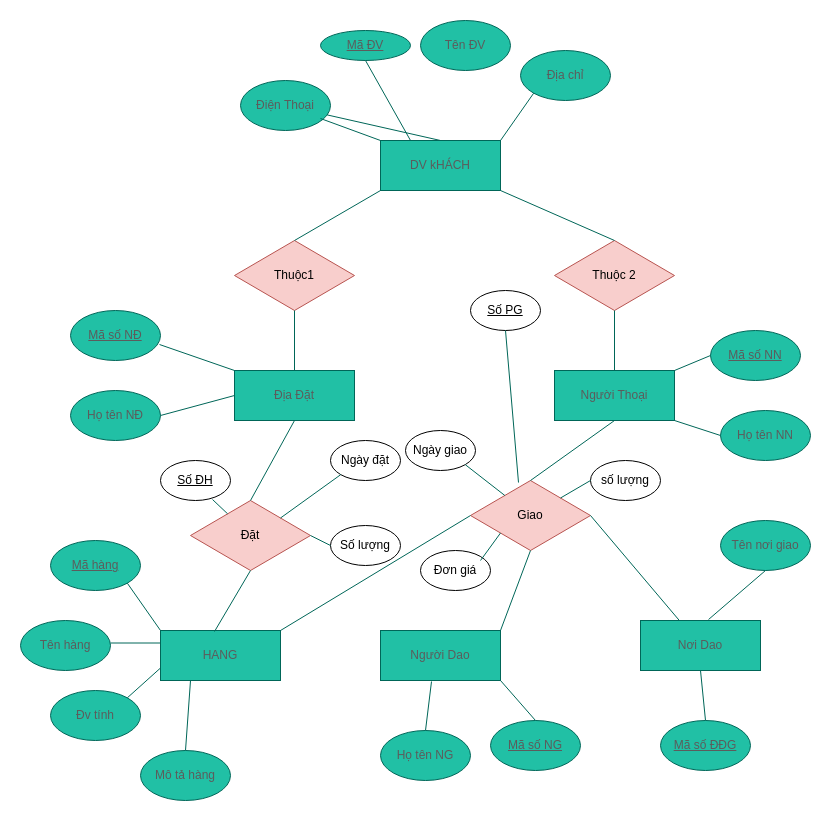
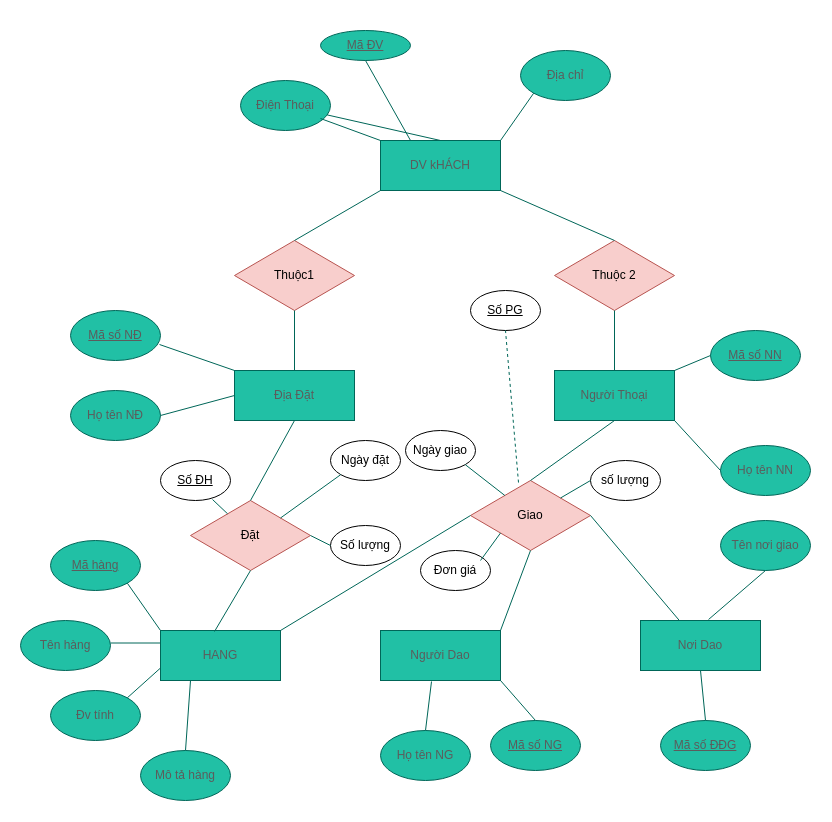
node "Tên ĐV": removed
edge "Số PG" -- "Giao": style solid -> dashed
node "Họ tên NN": moved (766, 436) -> (766, 471)
